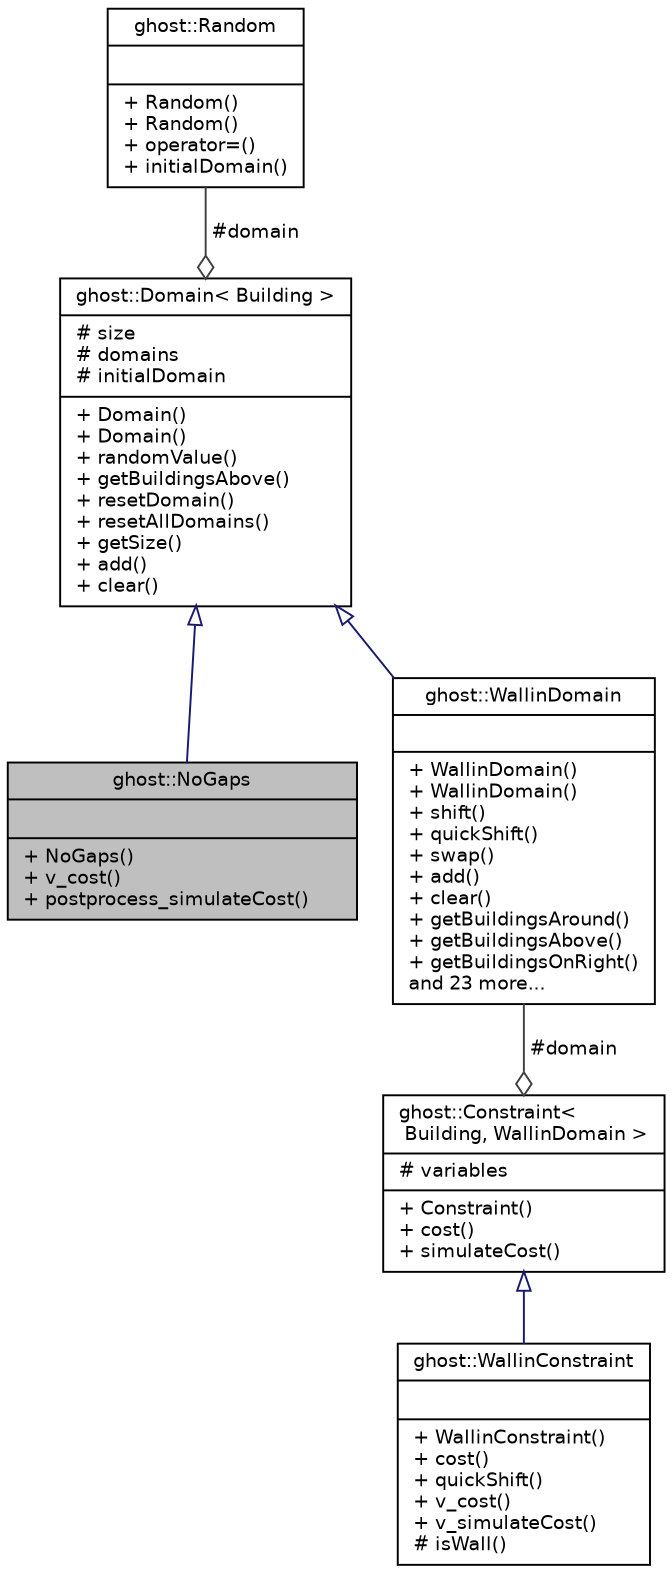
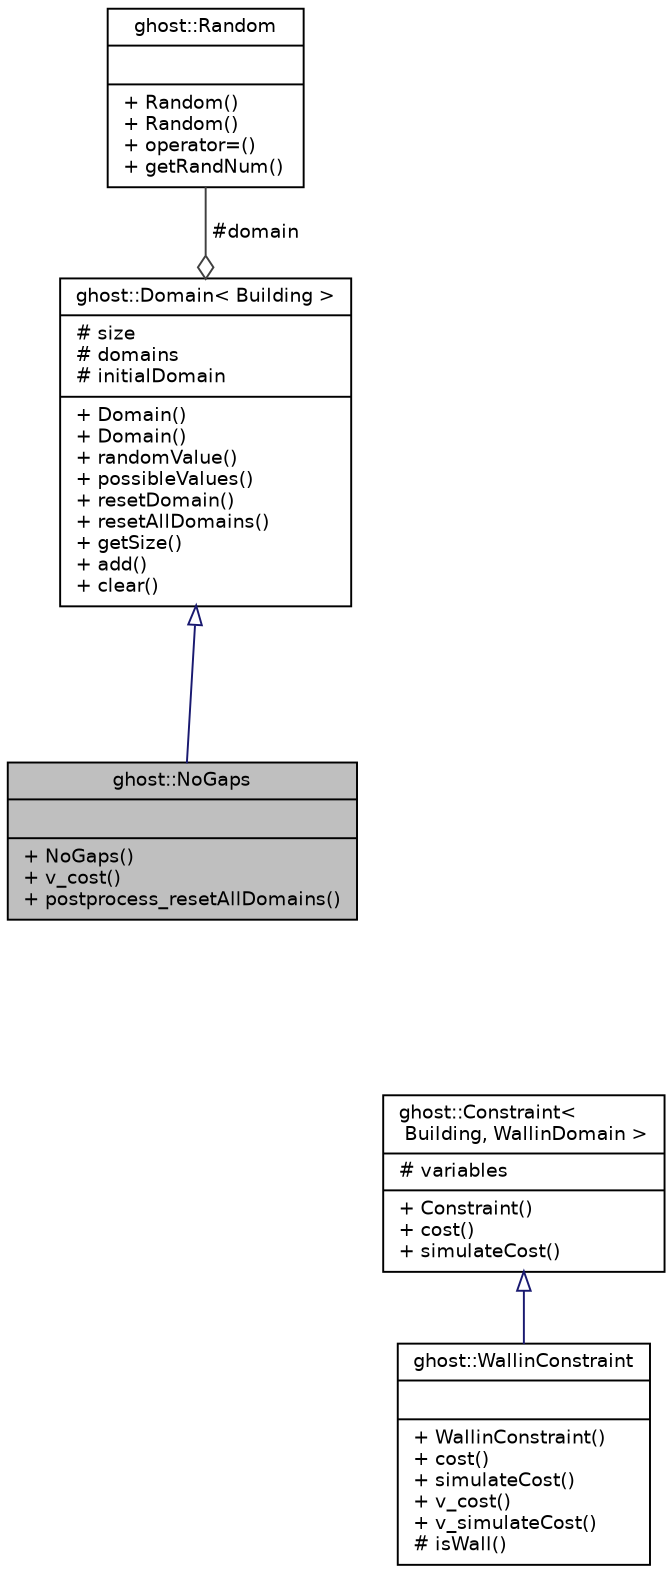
node "ghost::Random": text "+ initialDomain()" -> "+ getRandNum()"
node "ghost::Domain< Building >": text "+ getBuildingsAbove()" -> "+ possibleValues()"
node "ghost::WallinDomain": removed
node "ghost::NoGaps": text "+ postprocess_simulateCost()" -> "+ postprocess_resetAllDomains()"
node "ghost::WallinConstraint": text "+ quickShift()" -> "+ simulateCost()"
